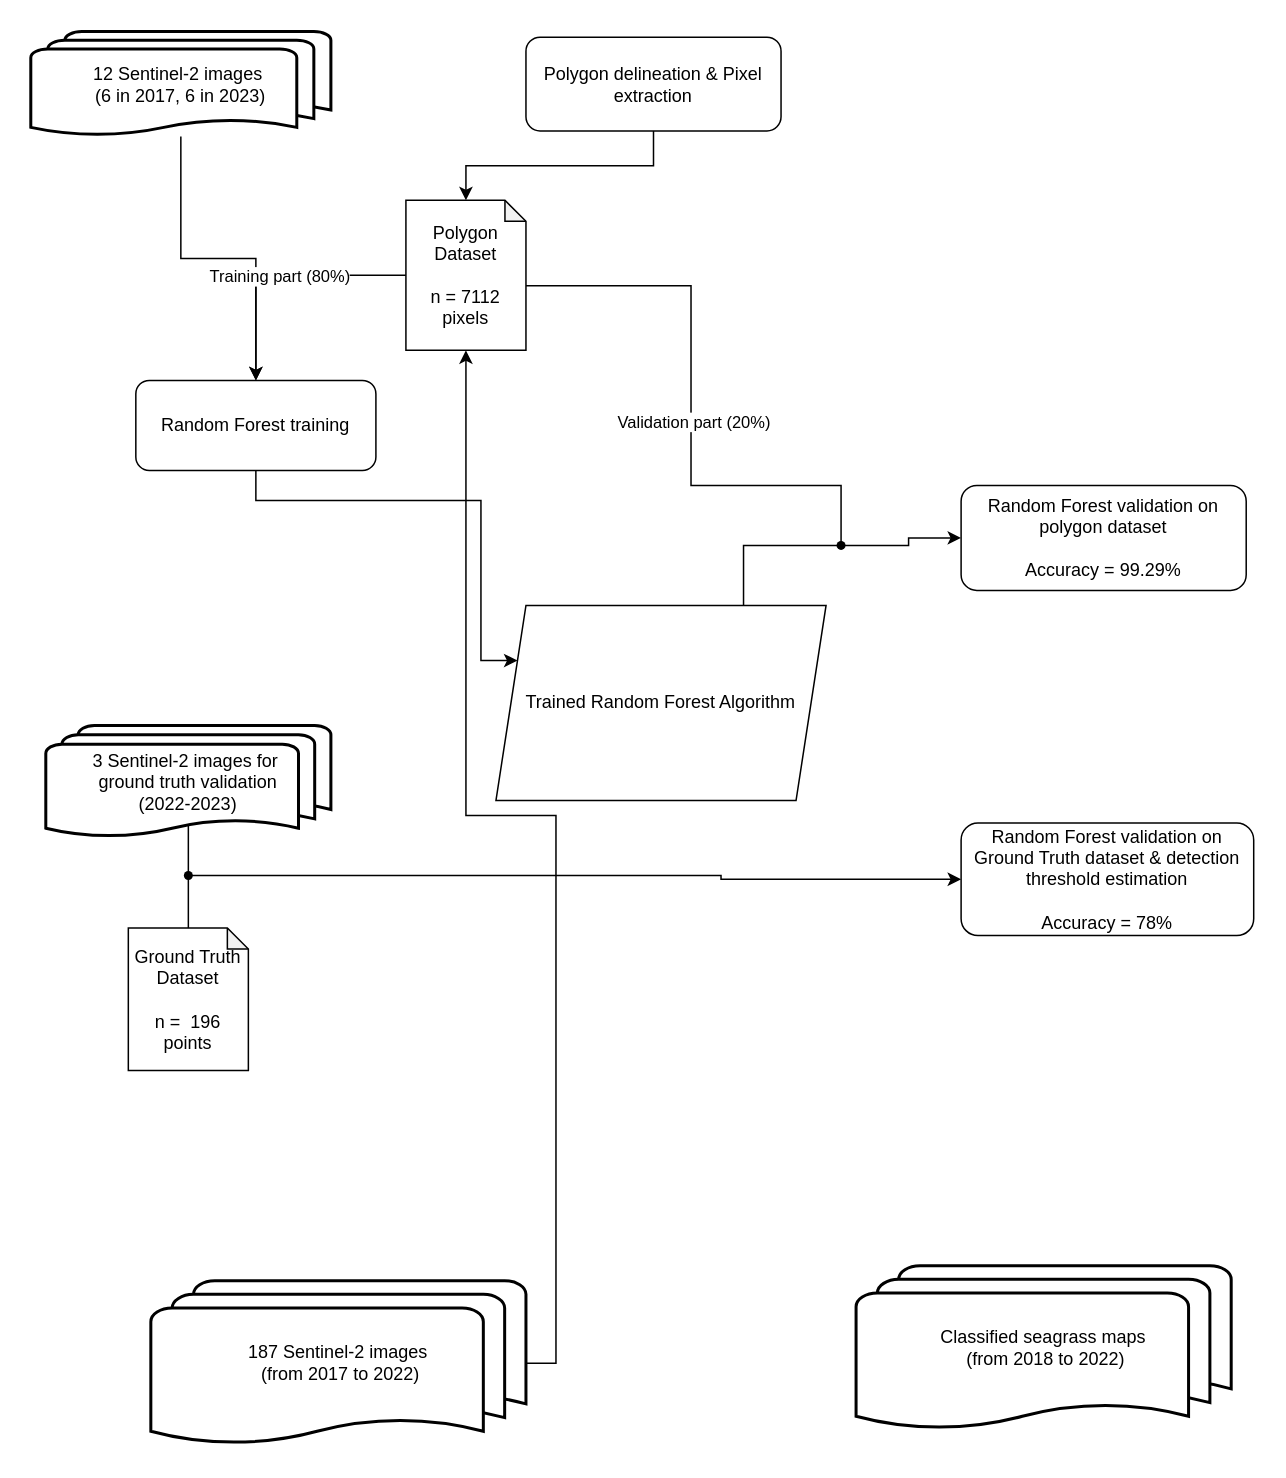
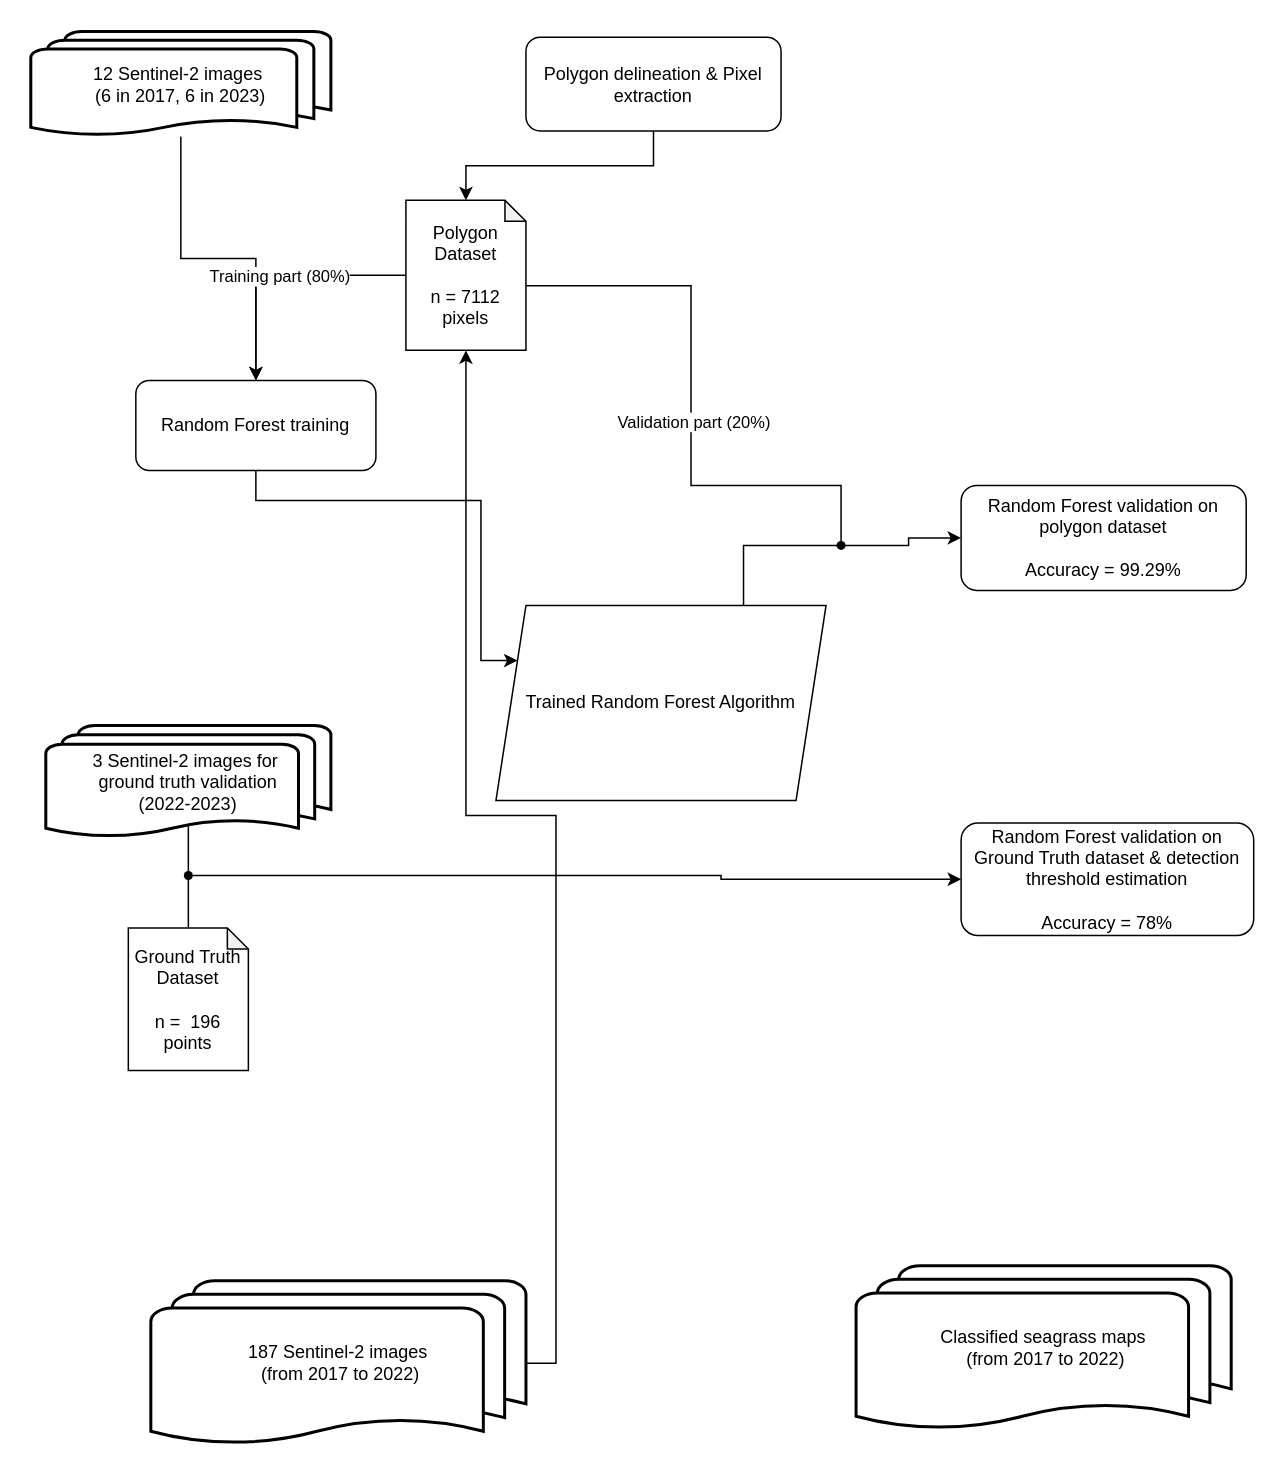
node "Classified seagrass maps (from 2018 to 2022)": label "Classified seagrass maps (from 2018 to 2022)" -> "Classified seagrass maps (from 2017 to 2022)"
